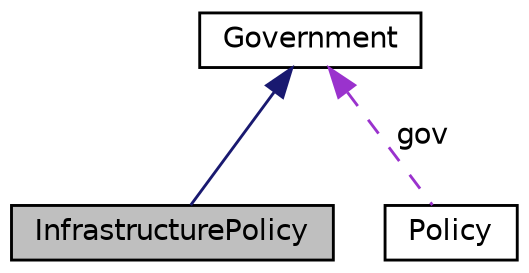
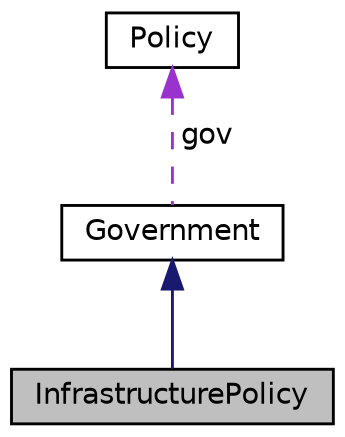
edge "Policy" -> "Government": reversed
